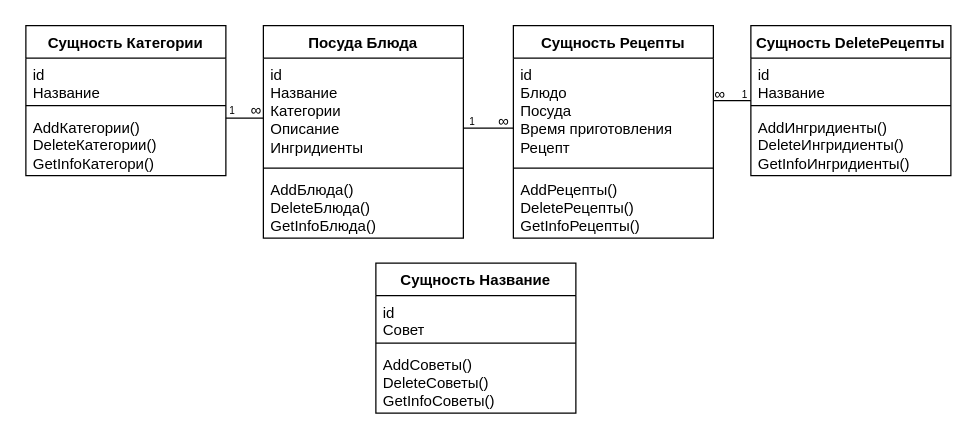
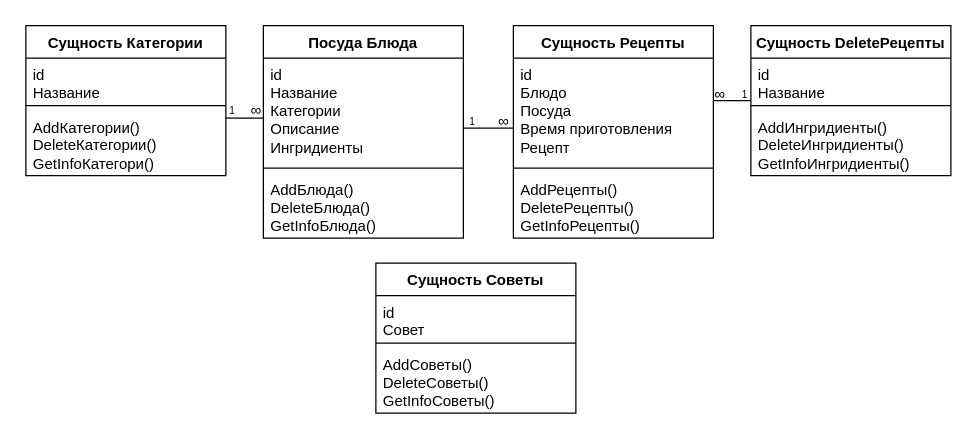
node "Сущность Название": label "Сущность Название" -> "Сущность Советы"
